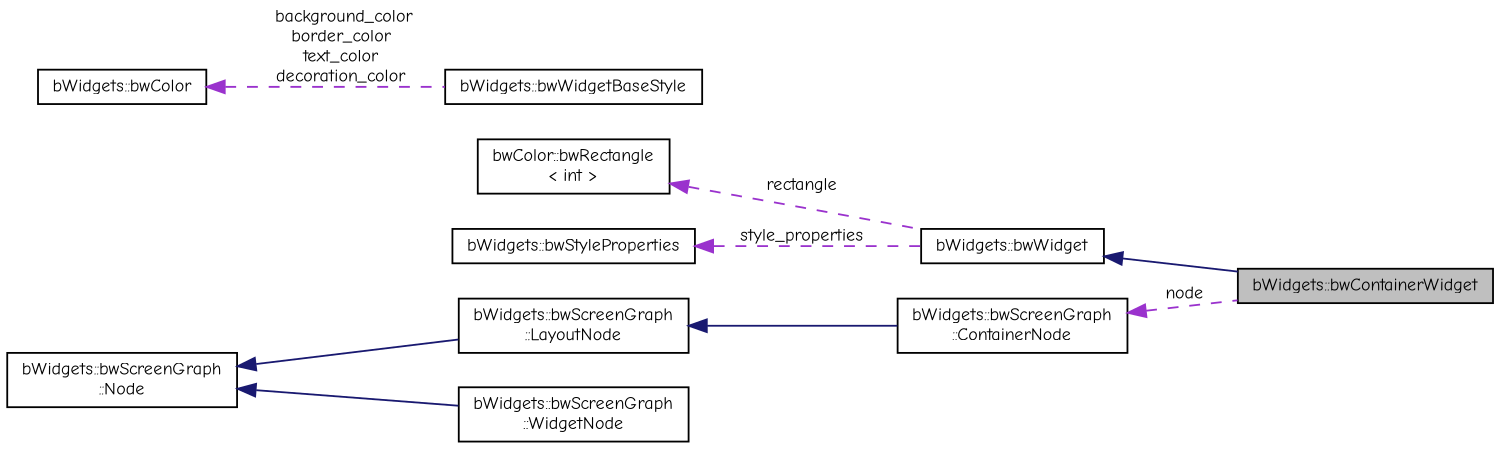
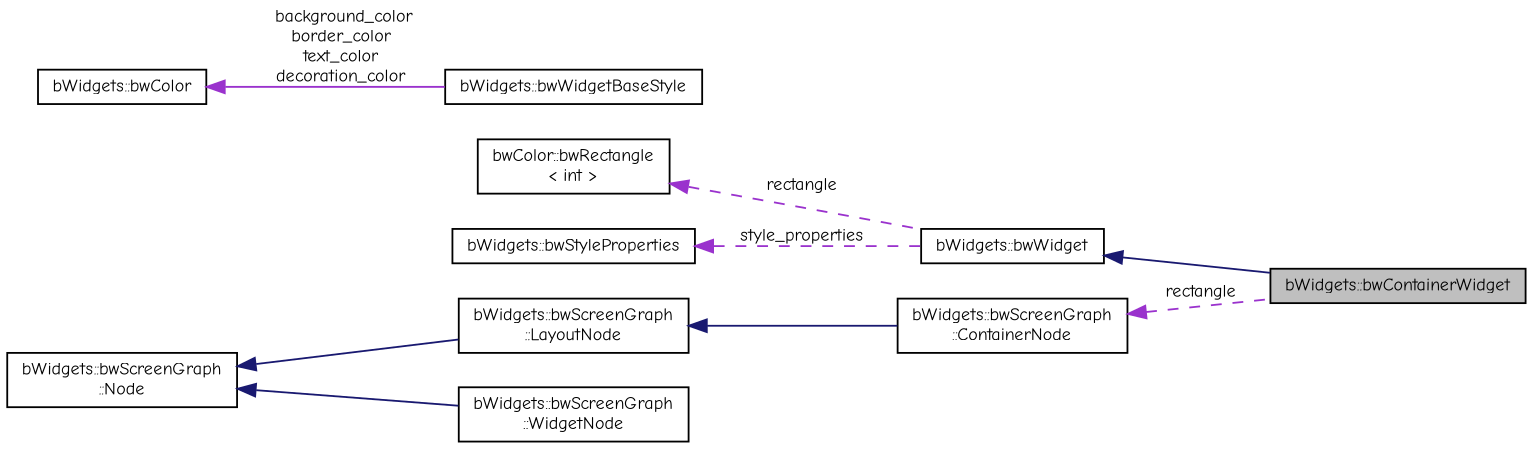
edge "bWidgets::bwWidgetBaseStyle" -> "bWidgets::bwColor": style dashed -> solid
edge "bWidgets::bwContainerWidget" -> "bWidgets::bwScreenGraph ::ContainerNode": label " node" -> " rectangle"
